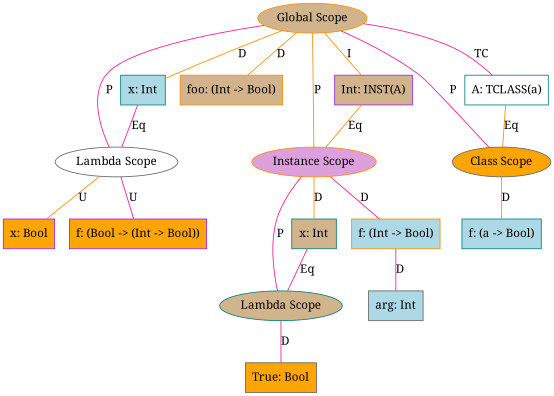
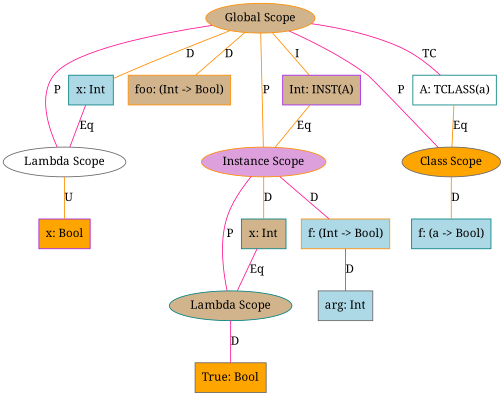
node "f: (Bool -> (Int -> Bool))": removed
